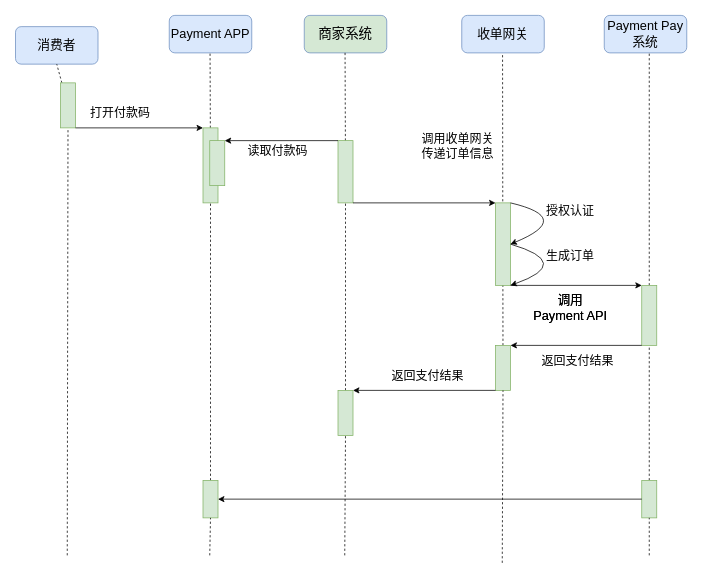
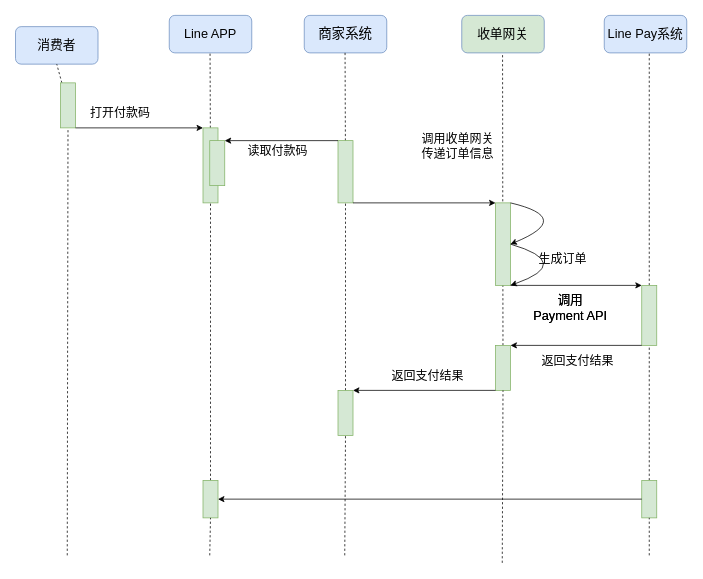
node "Payment APP": label "Payment APP" -> "Line APP"
node "商家系统": fillcolor #d5e8d4 -> #dae8fc
node "收单网关": fillcolor #dae8fc -> #d5e8d4
node "Payment Pay系统": label "Payment Pay系统" -> "Line Pay系统"
node "授权认证": removed
node "生成订单": moved (570, 255) -> (563, 259)
